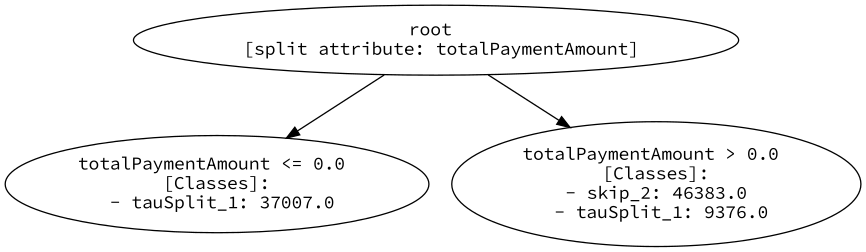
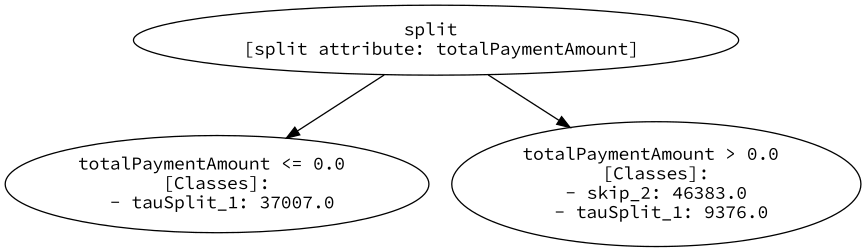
node "root [split attribute: totalPaymentAmount]": label "root [split attribute: totalPaymentAmount]" -> "split [split attribute: totalPaymentAmount]"
